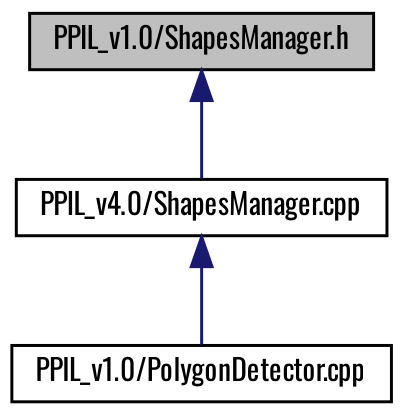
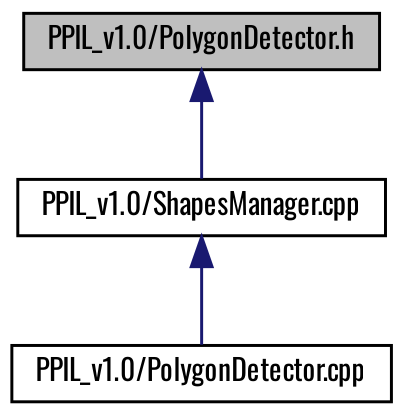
node "PPIL_v1.0/ShapesManager.h": label "PPIL_v1.0/ShapesManager.h" -> "PPIL_v1.0/PolygonDetector.h"
node "PPIL_v4.0/ShapesManager.cpp": label "PPIL_v4.0/ShapesManager.cpp" -> "PPIL_v1.0/ShapesManager.cpp"
